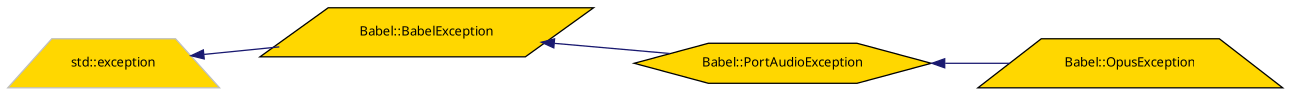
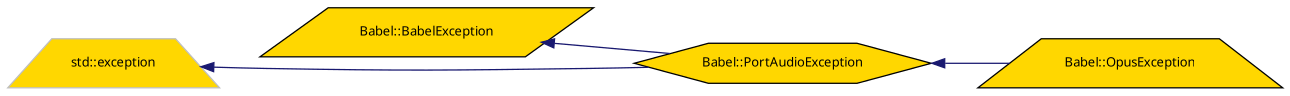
edge "Babel::BabelException" -> "std::exception": now "Babel::PortAudioException" -> "std::exception"
